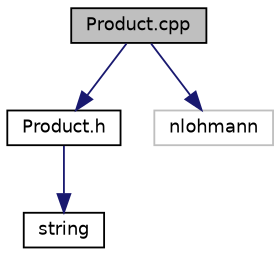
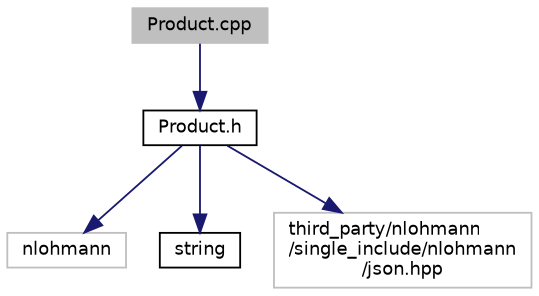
node "Product.cpp": color black -> grey75
edge "Product.cpp" -> "nlohmann": now "Product.h" -> "nlohmann"
node "third_party/nlohmann /single_include/nlohmann /json.hpp": added
